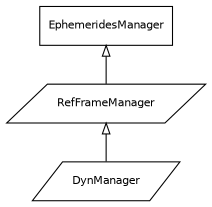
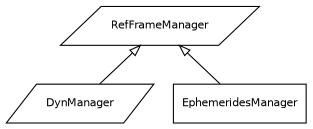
edge "RefFrameManager" -> "EphemeridesManager": reversed
